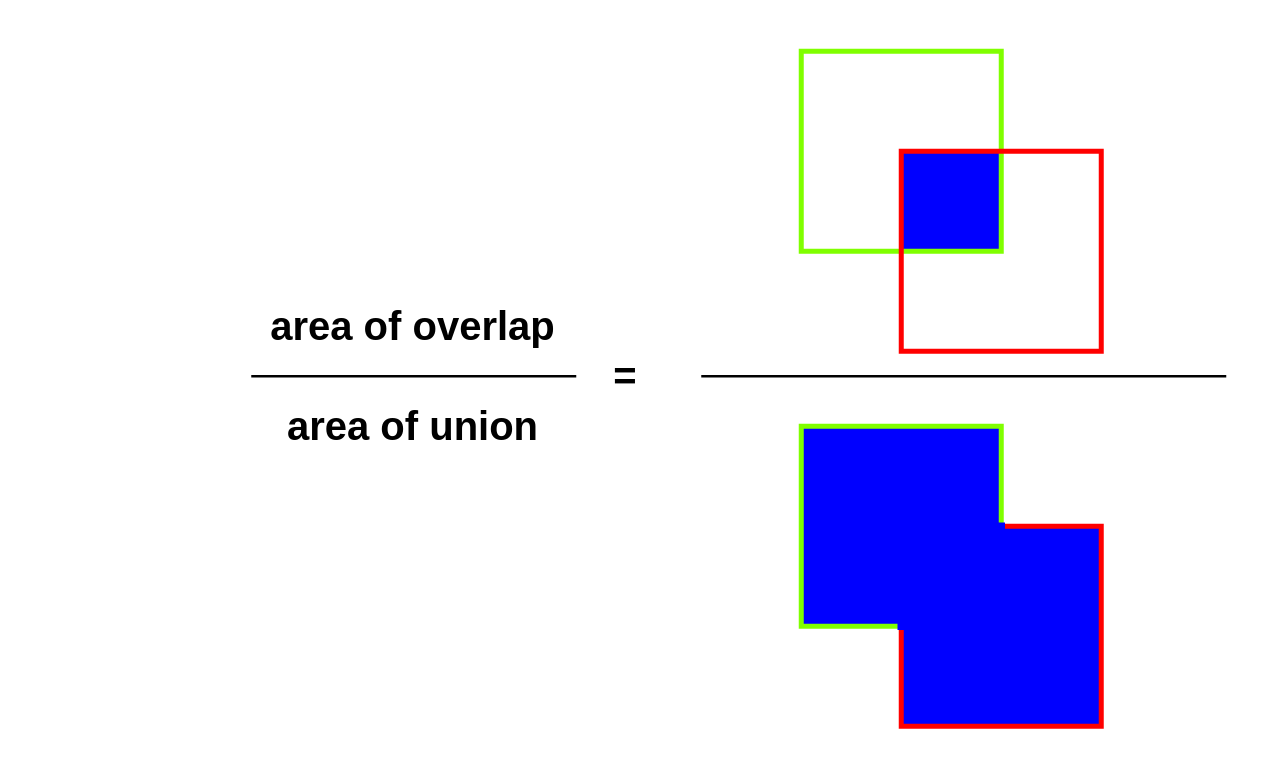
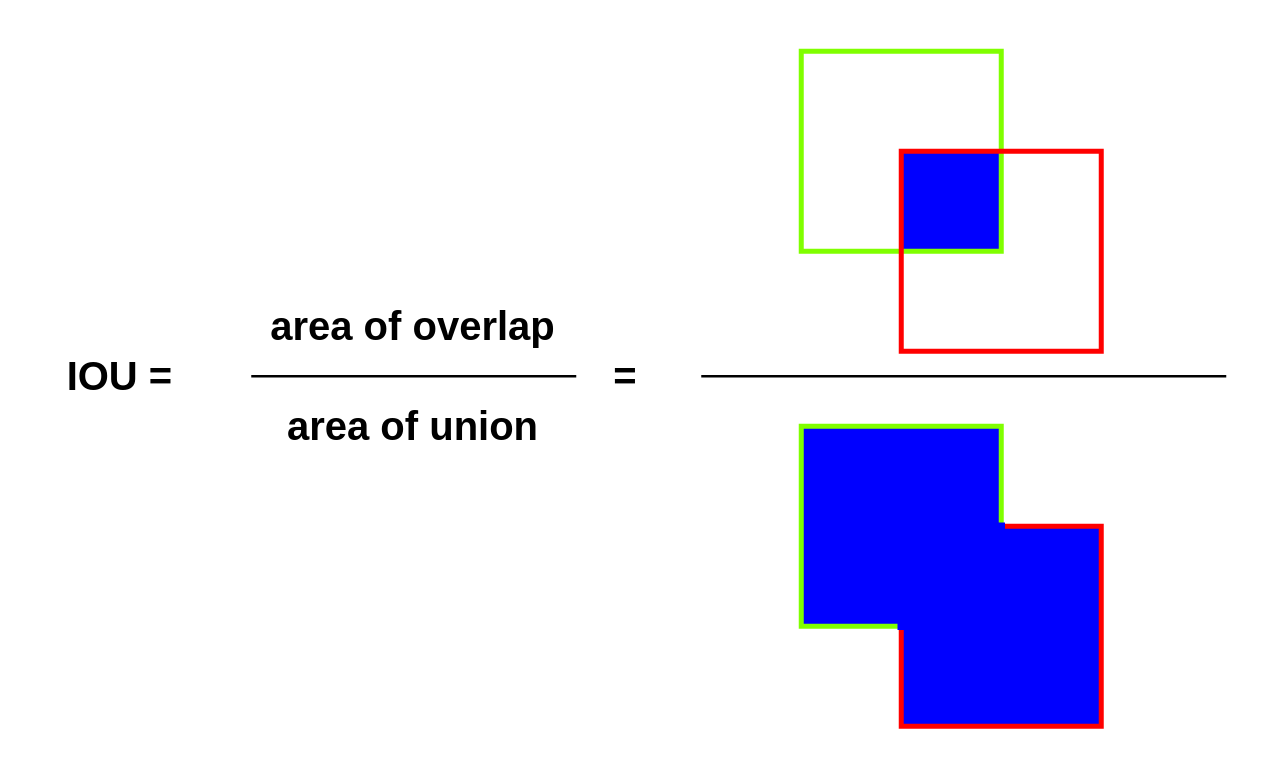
node "IOU =": added
